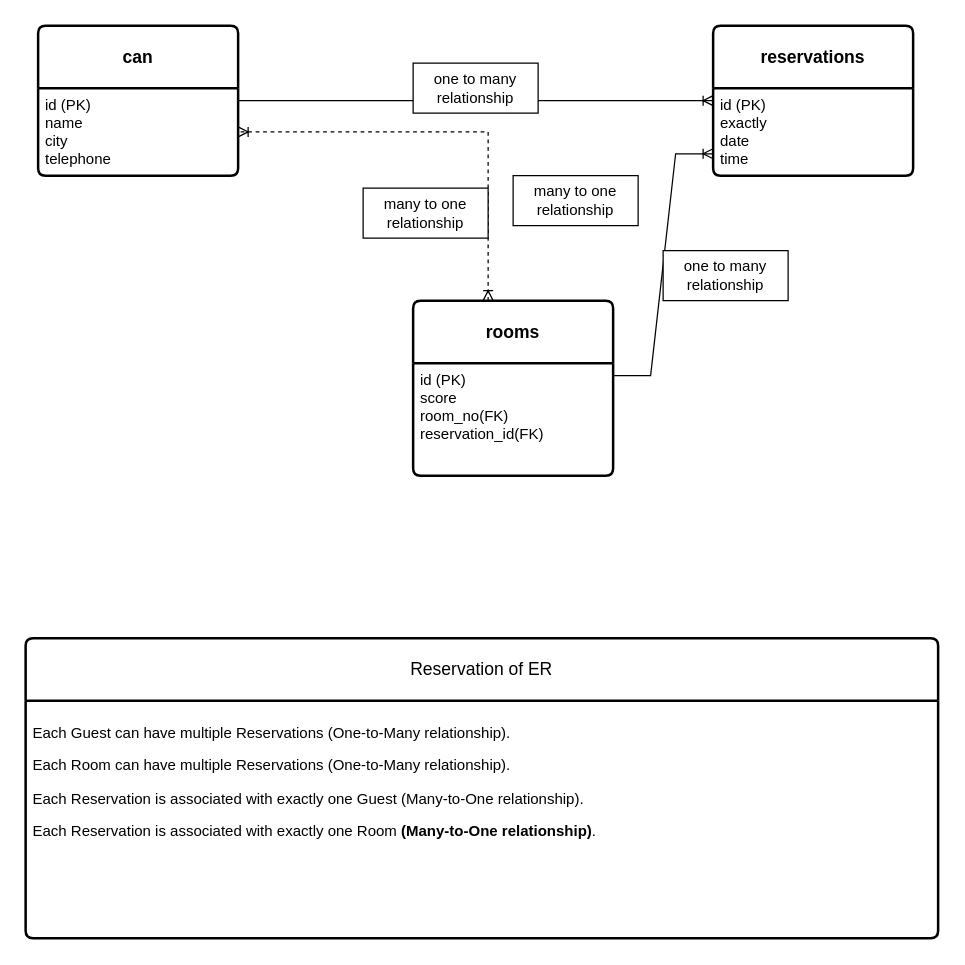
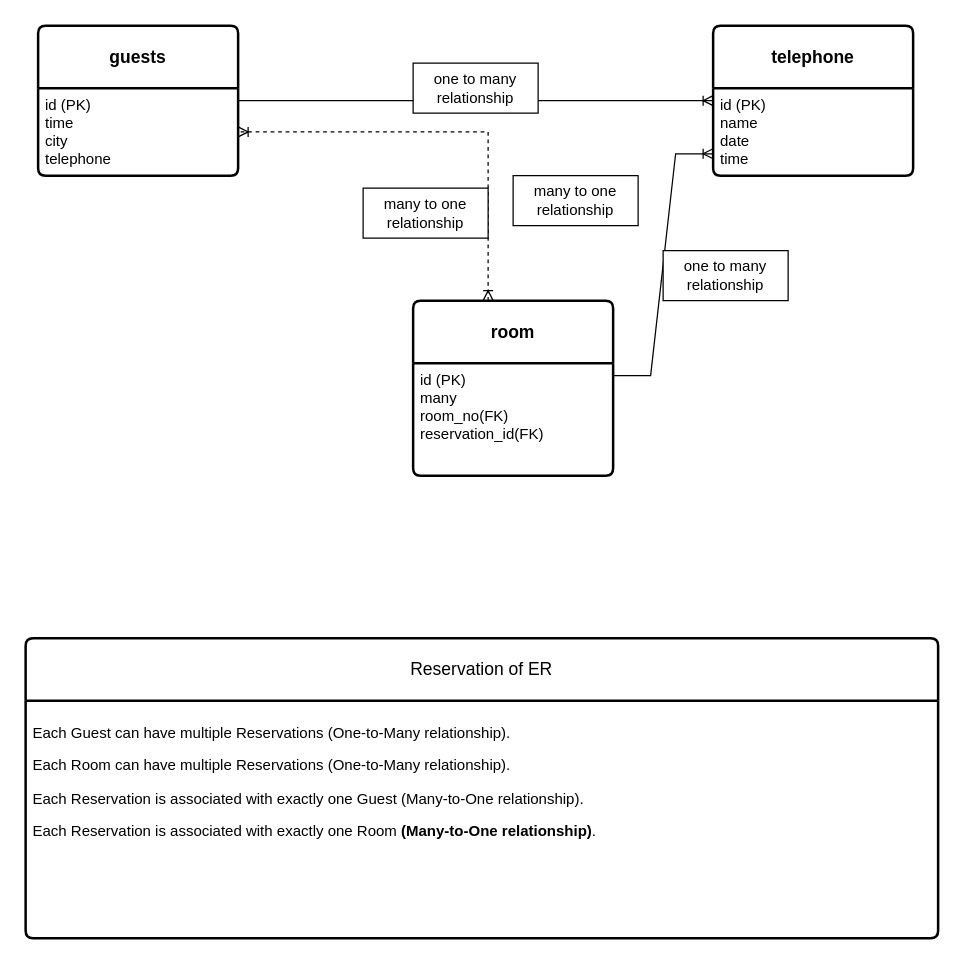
node "can": label "can" -> "guests"
node "reservations": label "reservations" -> "telephone"
node "id (PK) name city telephone": label "id (PK) name city telephone" -> "id (PK) time city telephone"
node "id (PK) exactly date time": label "id (PK) exactly date time" -> "id (PK) name date time"
node "rooms": label "rooms" -> "room"
node "id (PK) score room_no(FK) reservation_id(FK)": label "id (PK) score room_no(FK) reservation_id(FK)" -> "id (PK) many room_no(FK) reservation_id(FK)"
